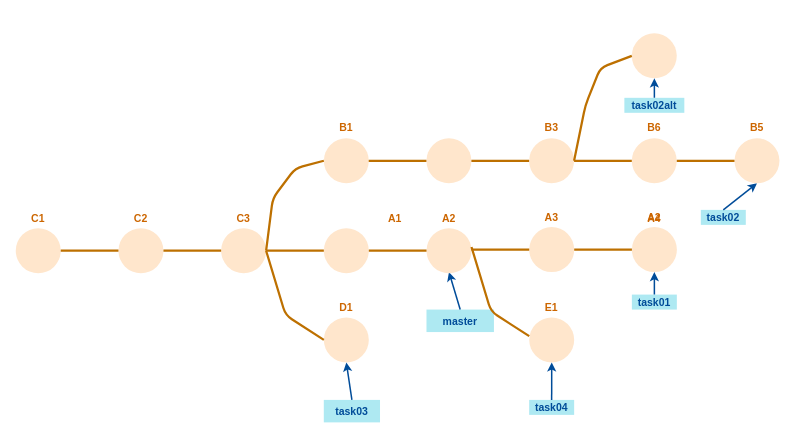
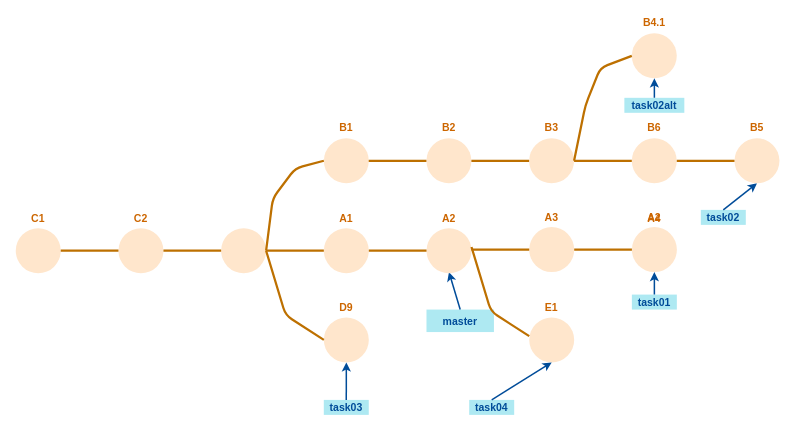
node "B4.1": added
node "B2": added
node "C3": removed
node "A1": moved (395, 219) -> (346, 219)
node "D1": label "D1" -> "D9"
node "task04": moved (552, 408) -> (492, 408)
node "task03": size 56x23 -> 45x15
